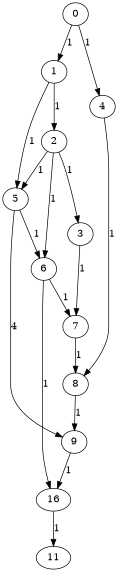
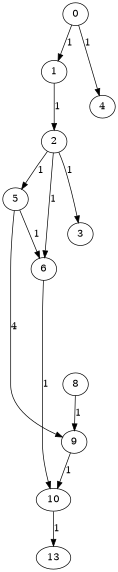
edge "1" -> "5": removed, label "1"
edge "4" -> "8": removed, label "1"
node "7": removed
node "16": label "16" -> "10"
node "11": label "11" -> "13"
